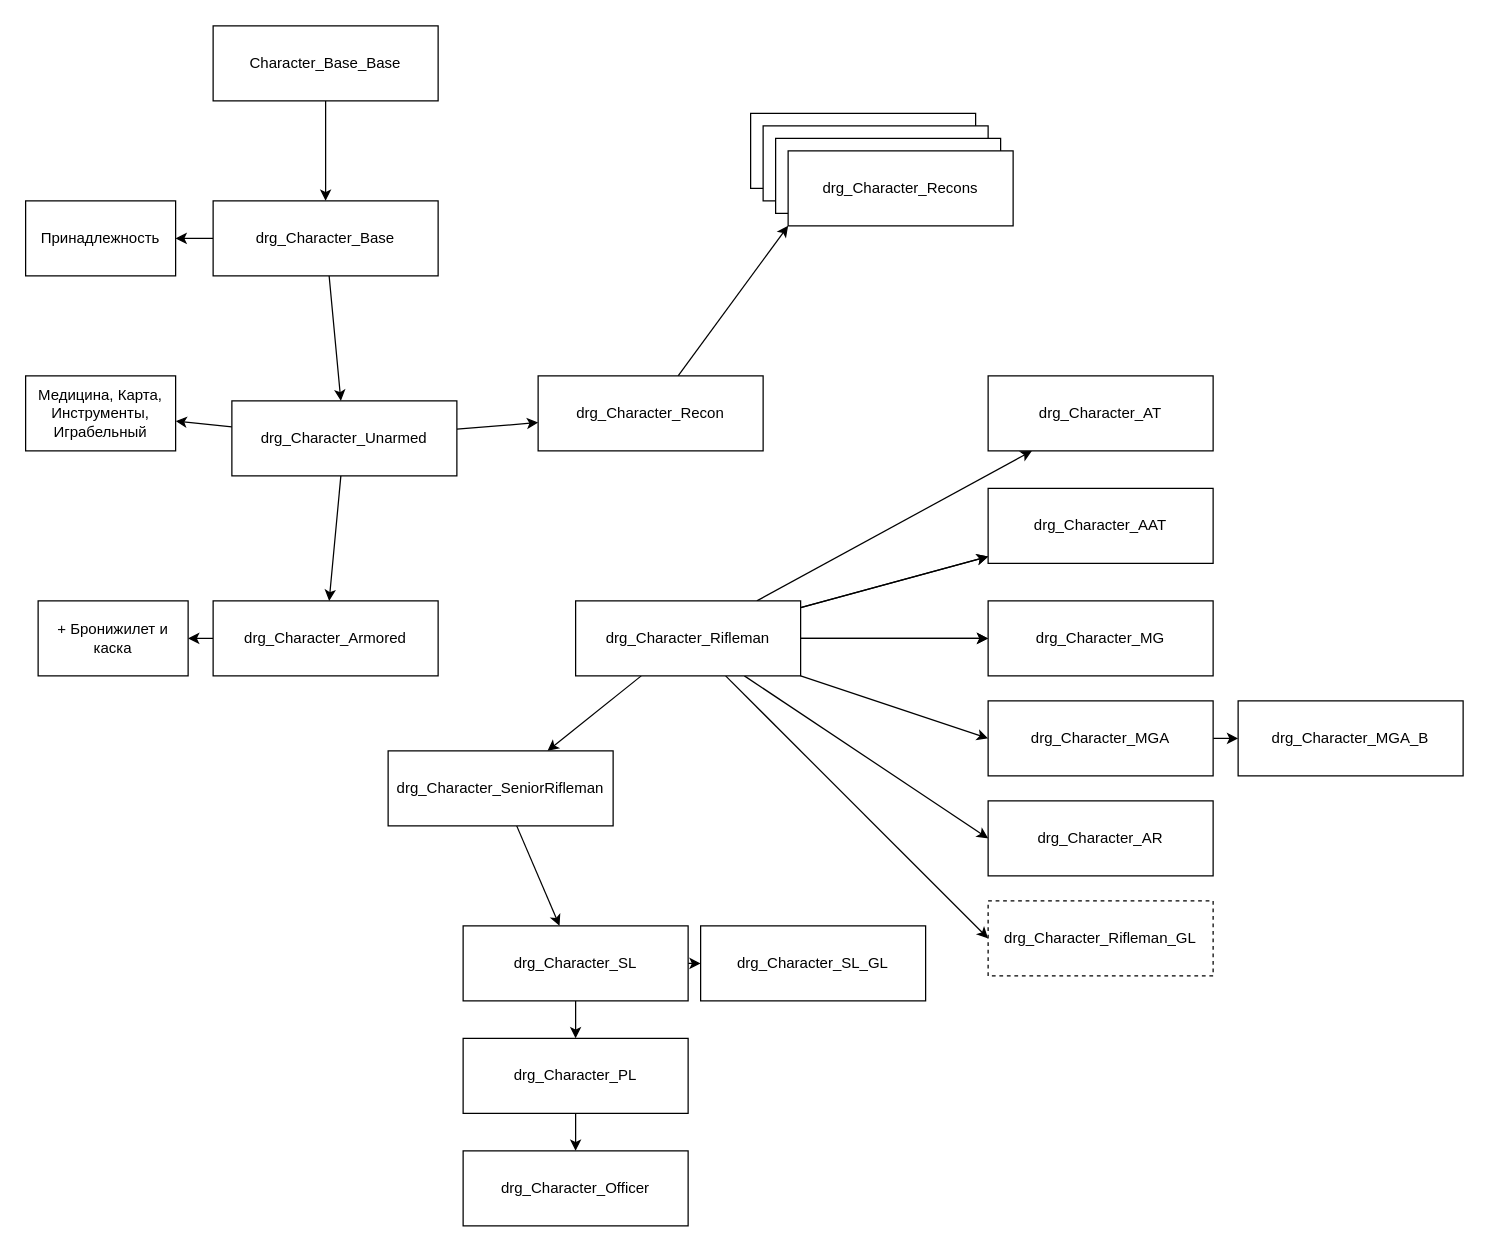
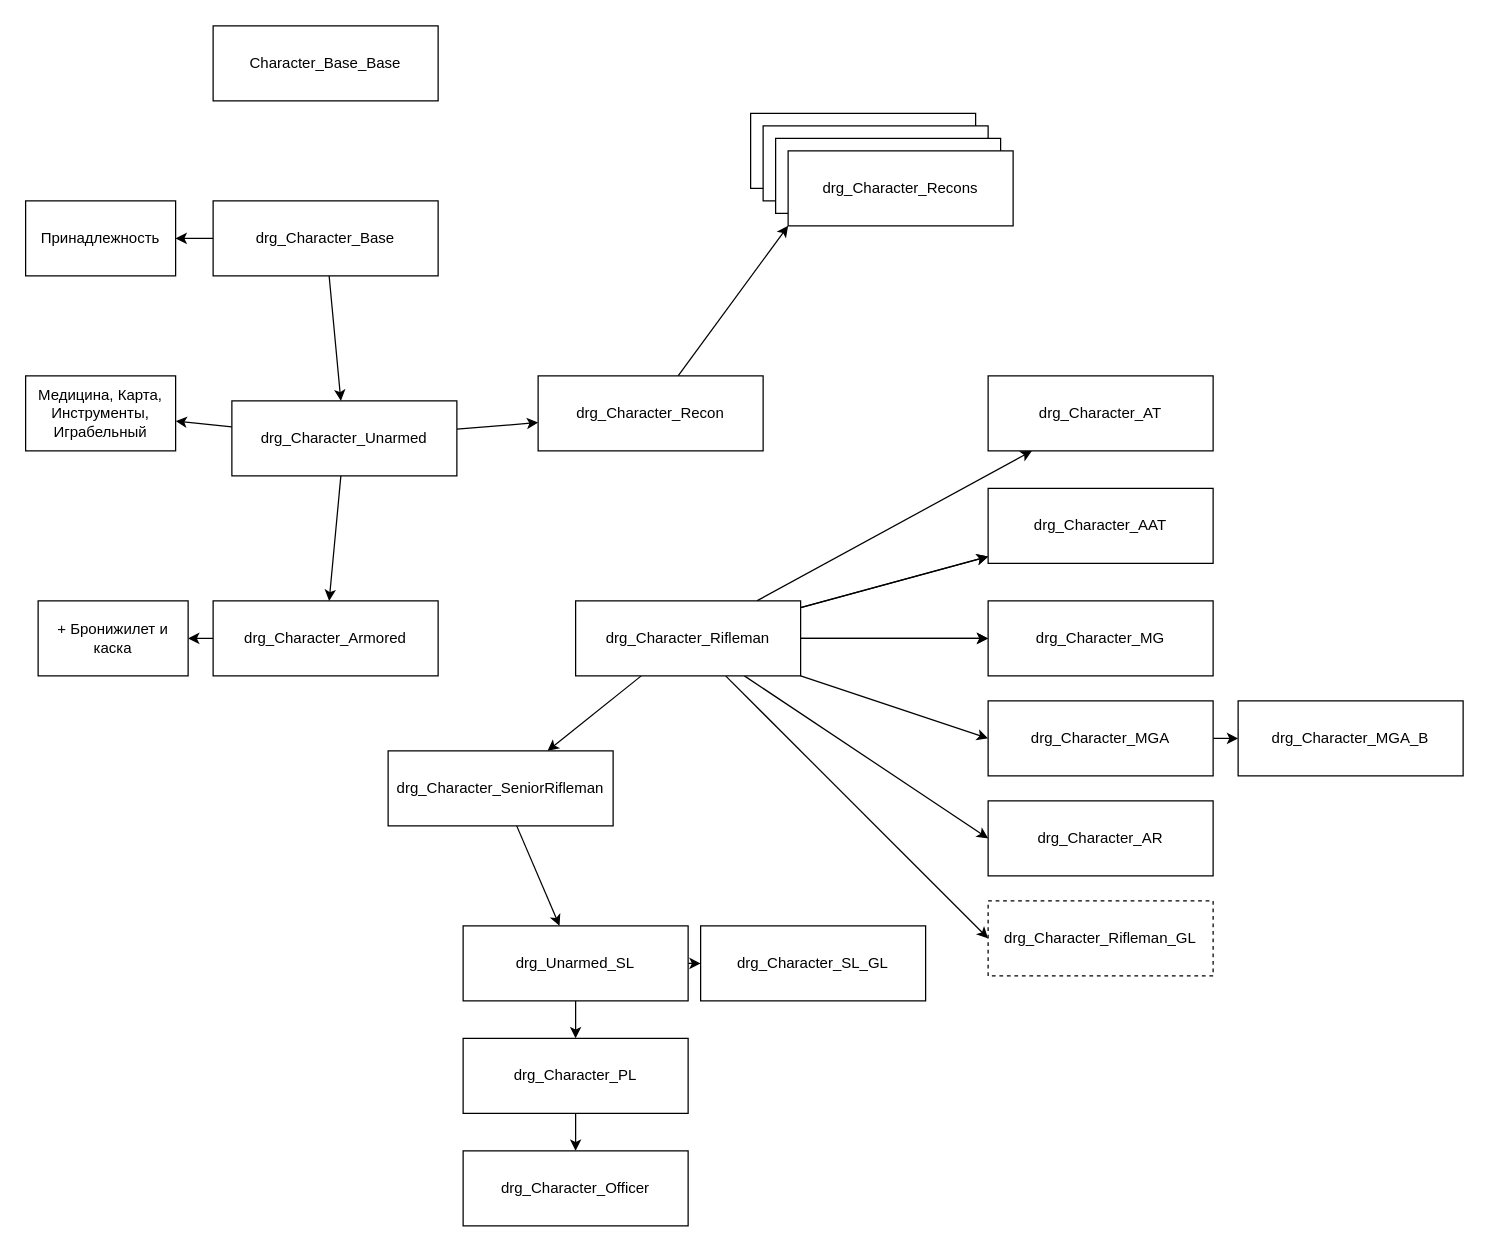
edge "Character_Base_Base" -> "drg_Character_Base": removed
node "drg_Character_SL": label "drg_Character_SL" -> "drg_Unarmed_SL"
